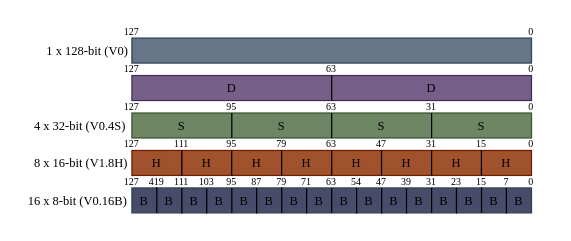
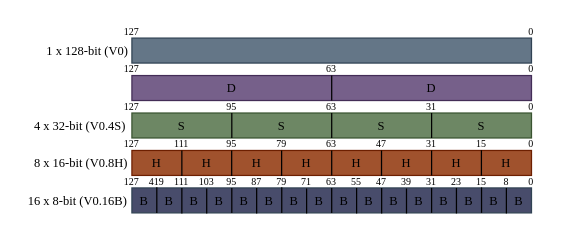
node "8 x 16-bit (V1.8H)": label "8 x 16-bit (V1.8H)" -> "8 x 16-bit (V0.8H)"
node "54": label "54" -> "55"
node "7": label "7" -> "8"
